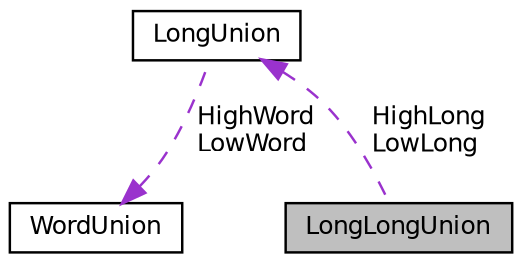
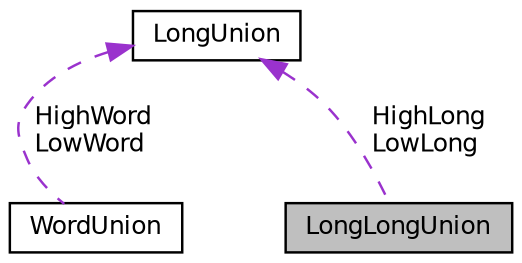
edge "LongUnion" -> "WordUnion": reversed
